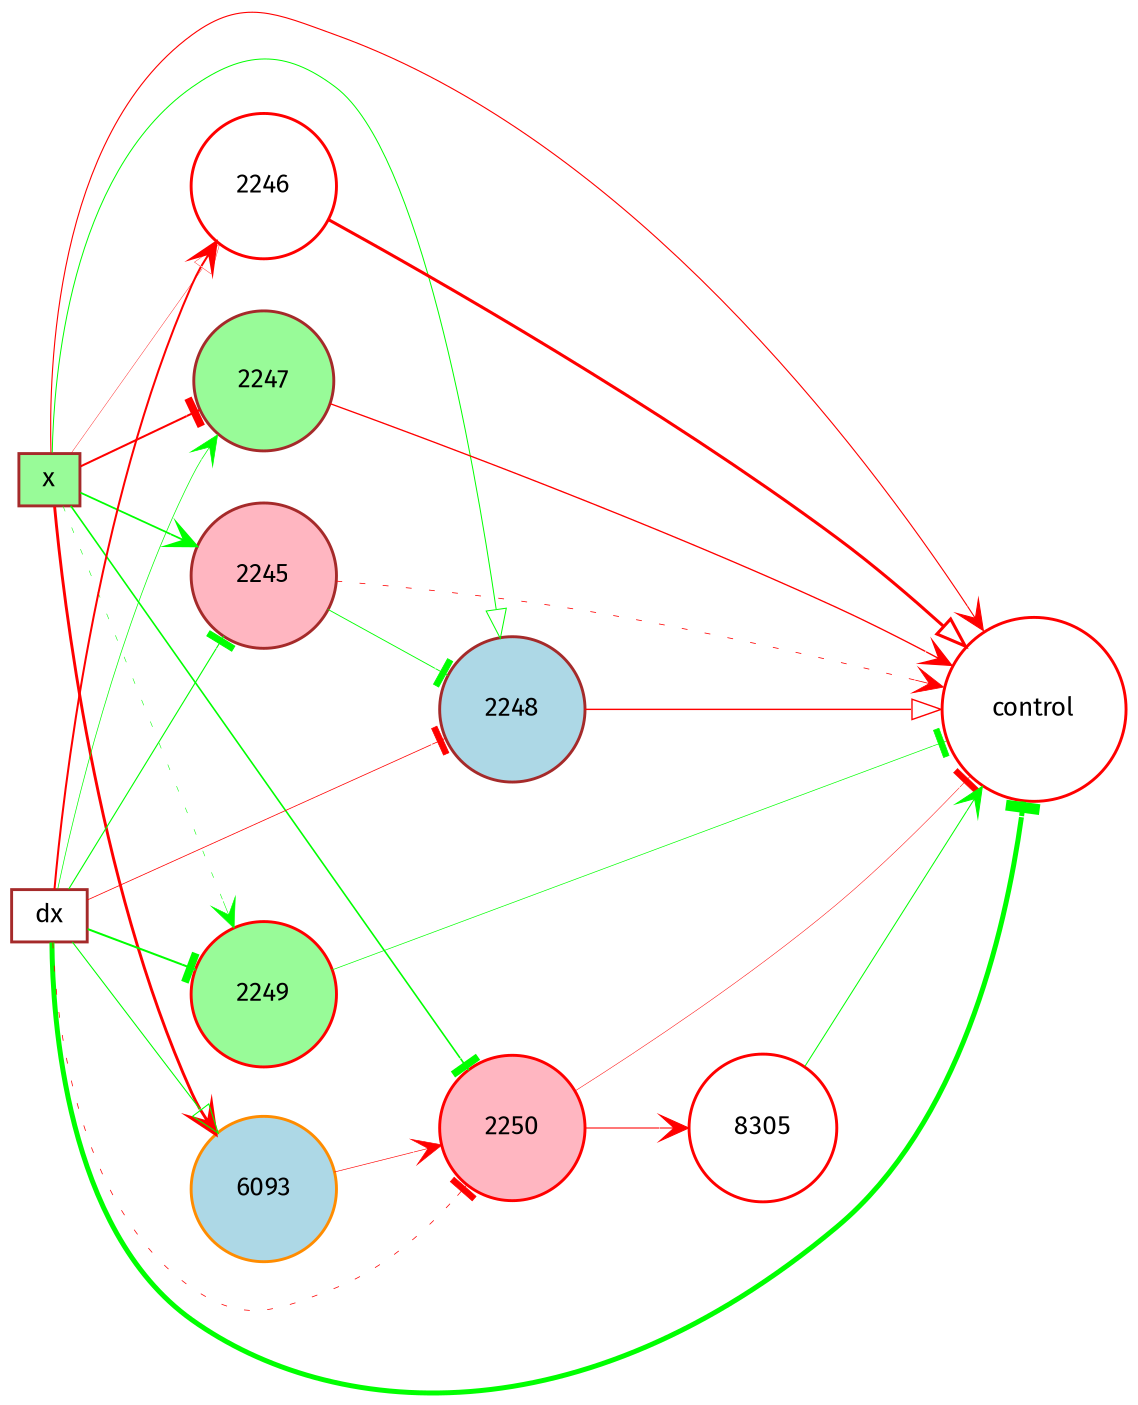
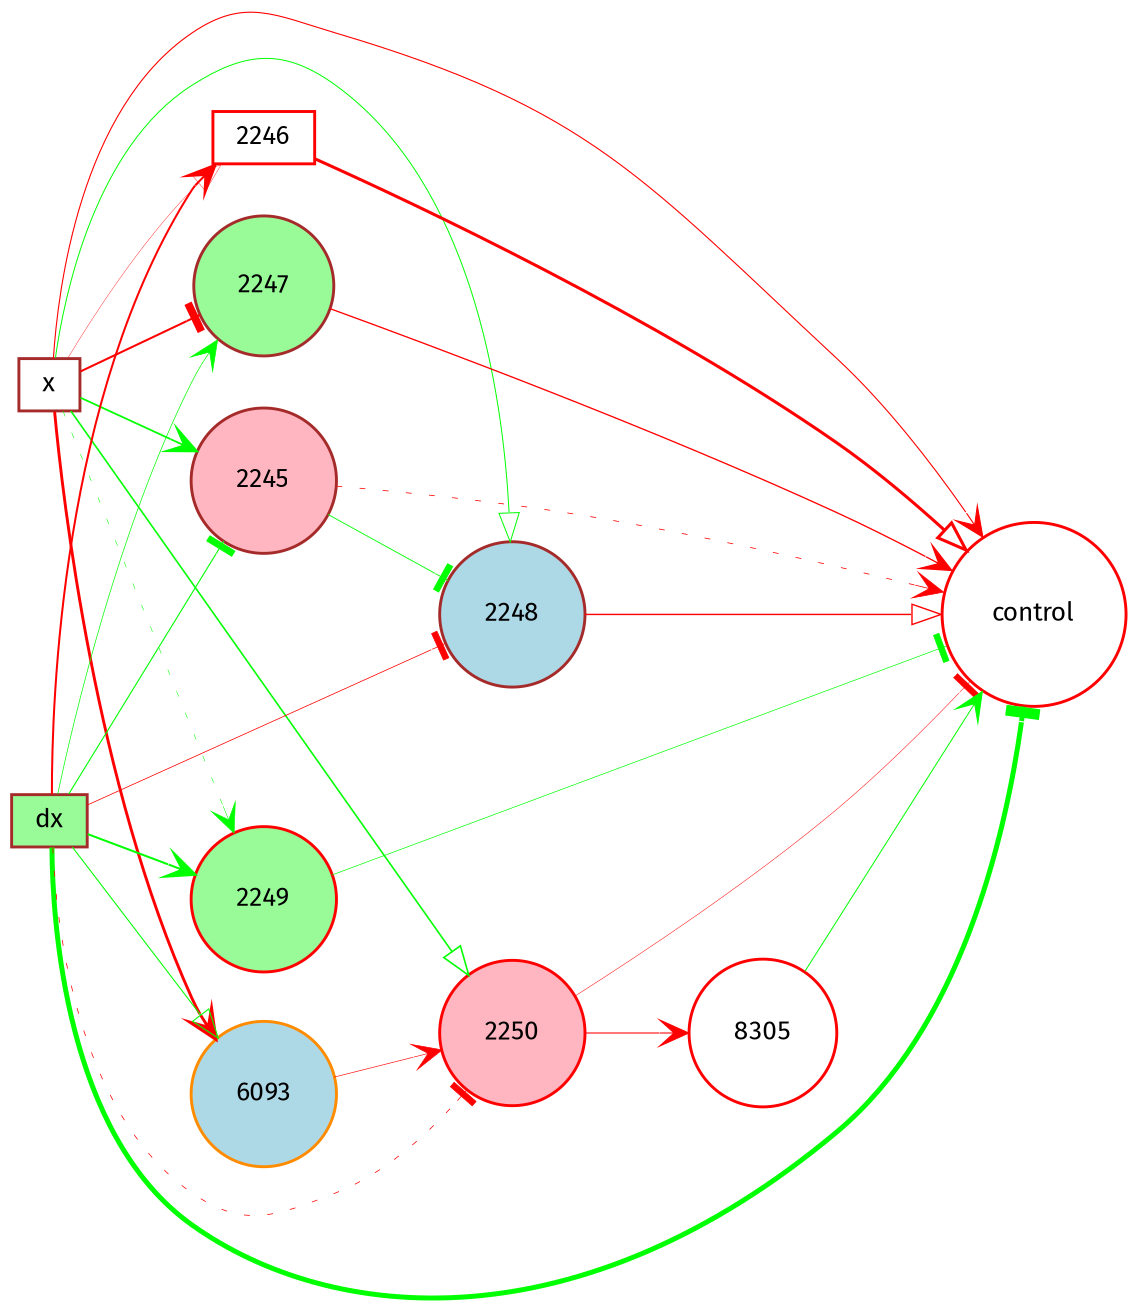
node "2246": shape circle -> box
node "x": fillcolor palegreen -> white
edge "x" -> "2250": arrowhead tee -> onormal
node "dx": fillcolor white -> palegreen
edge "dx" -> "2249": arrowhead tee -> vee
